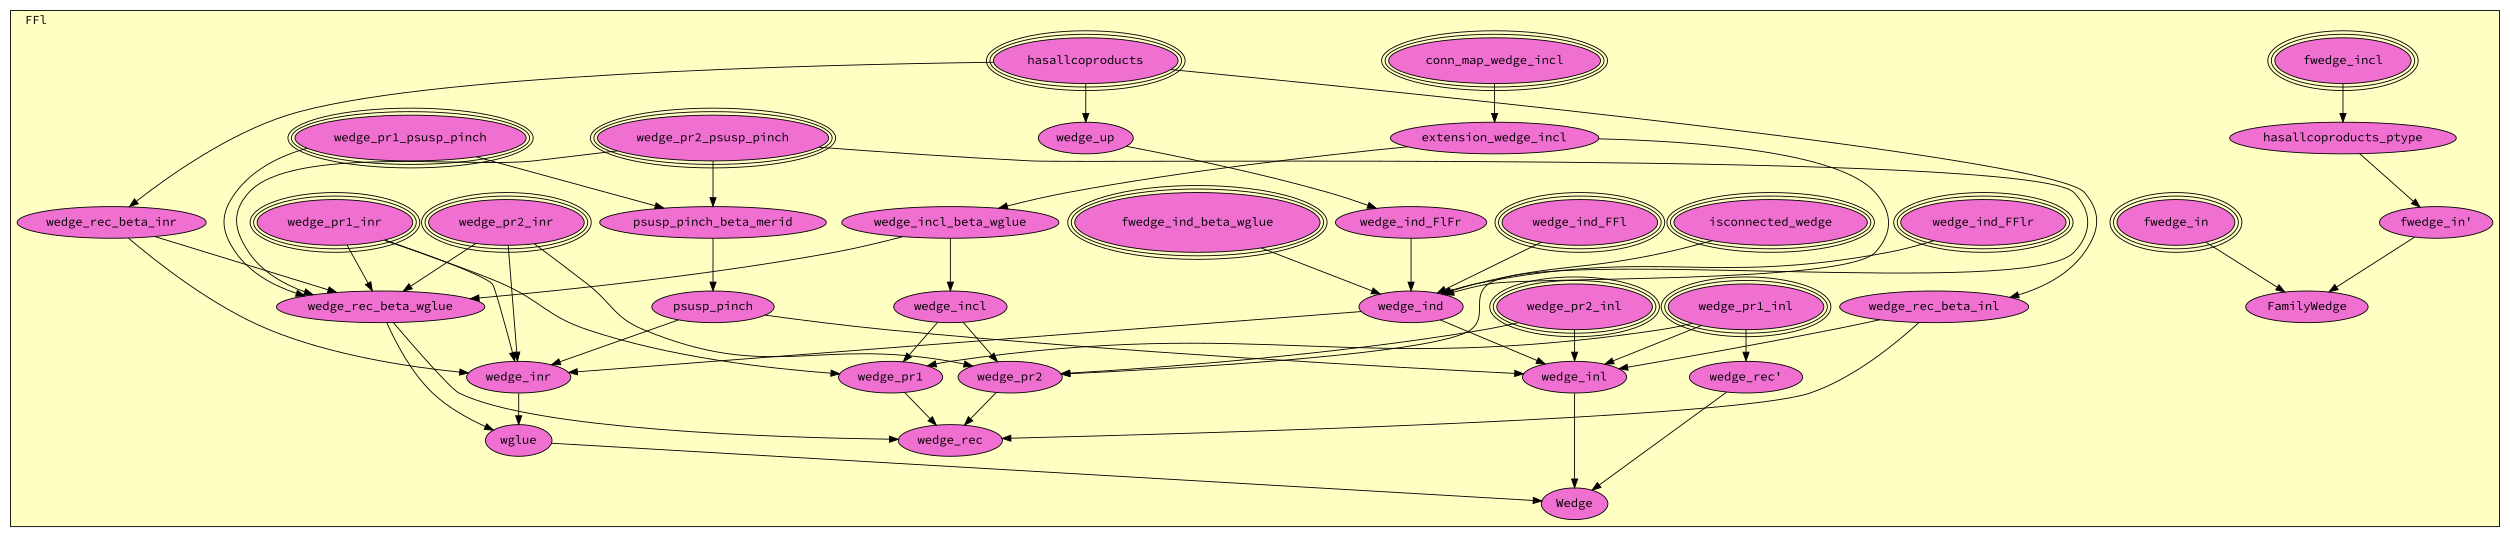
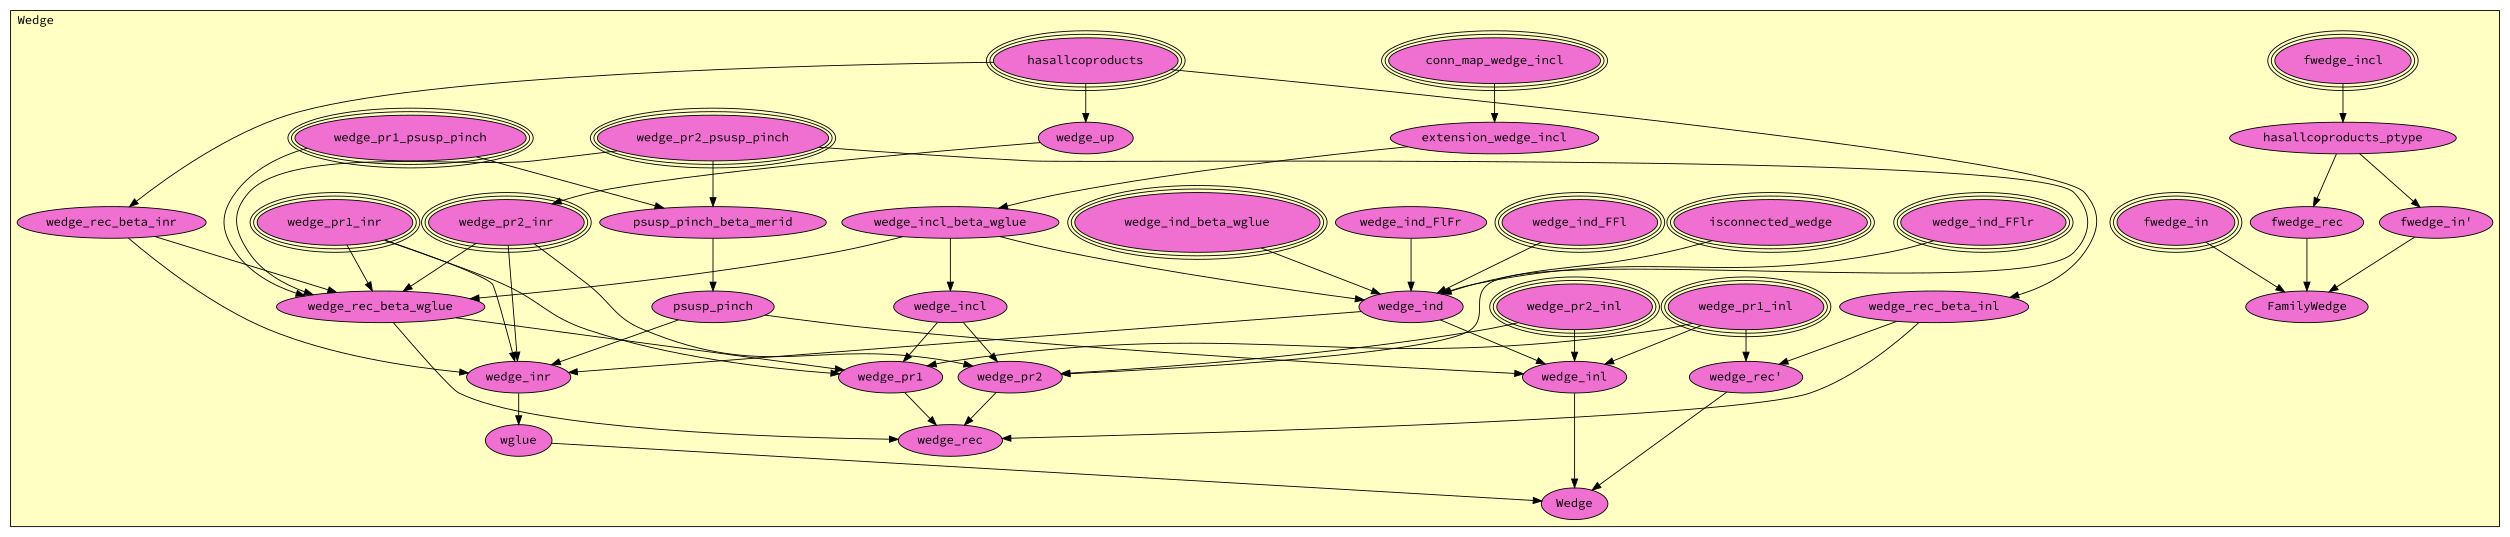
cluster "FFl": label "FFl" -> "Wedge"
edge "wedge_up" -> "wedge_ind_FlFr": now "wedge_up" -> "wedge_pr2_inr"
node "fwedge_ind_beta_wglue": label "fwedge_ind_beta_wglue" -> "wedge_ind_beta_wglue"
node "fwedge_rec": added
edge "extension_wedge_incl" -> "wedge_ind": now "wedge_incl_beta_wglue" -> "wedge_ind"
edge "wedge_rec_beta_inl" -> "wedge_inl": now "wedge_rec_beta_inl" -> "wedge_rec'"
edge "wedge_rec_beta_wglue" -> "wglue": now "wedge_rec_beta_wglue" -> "wedge_pr1"
